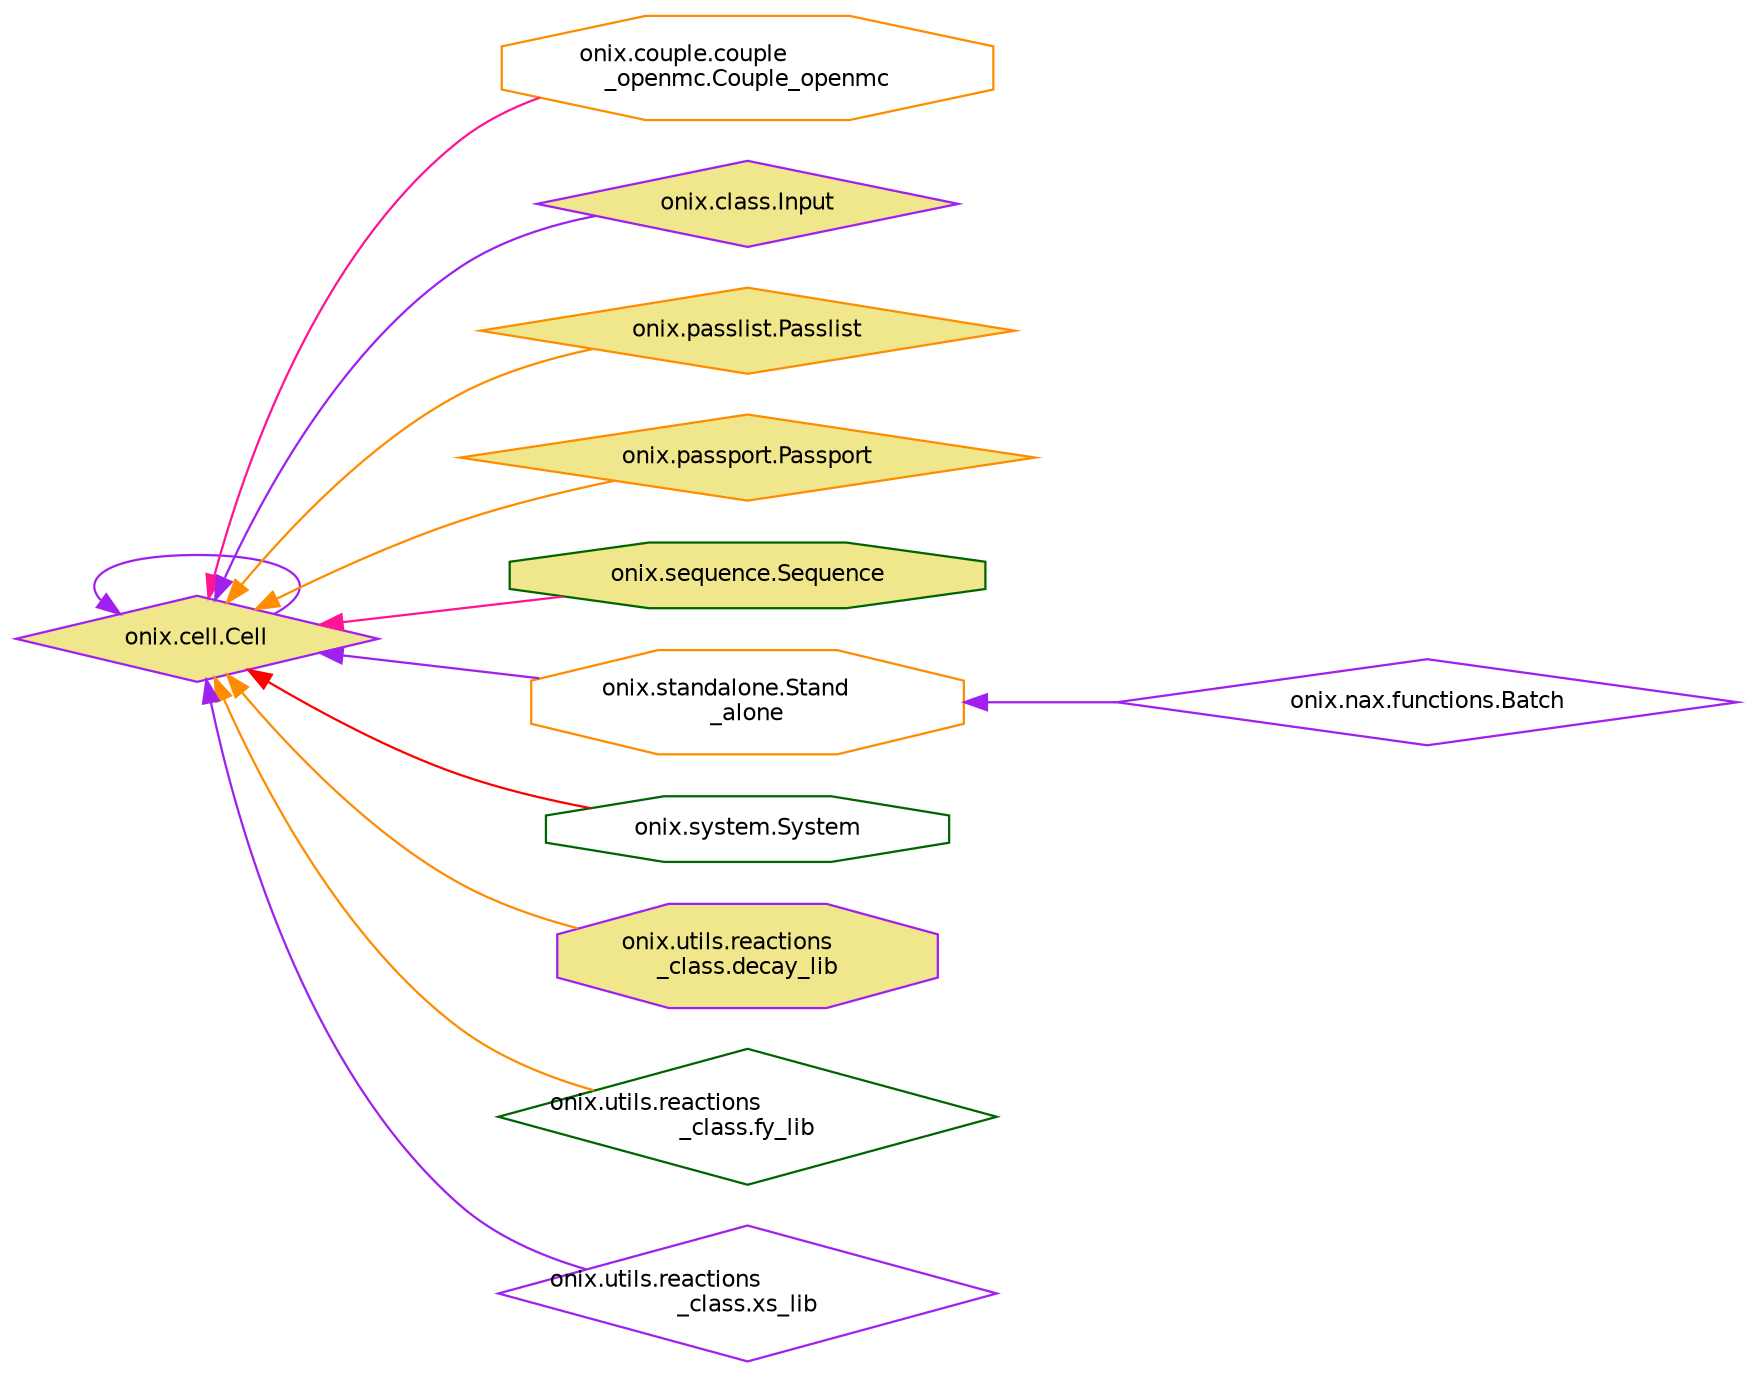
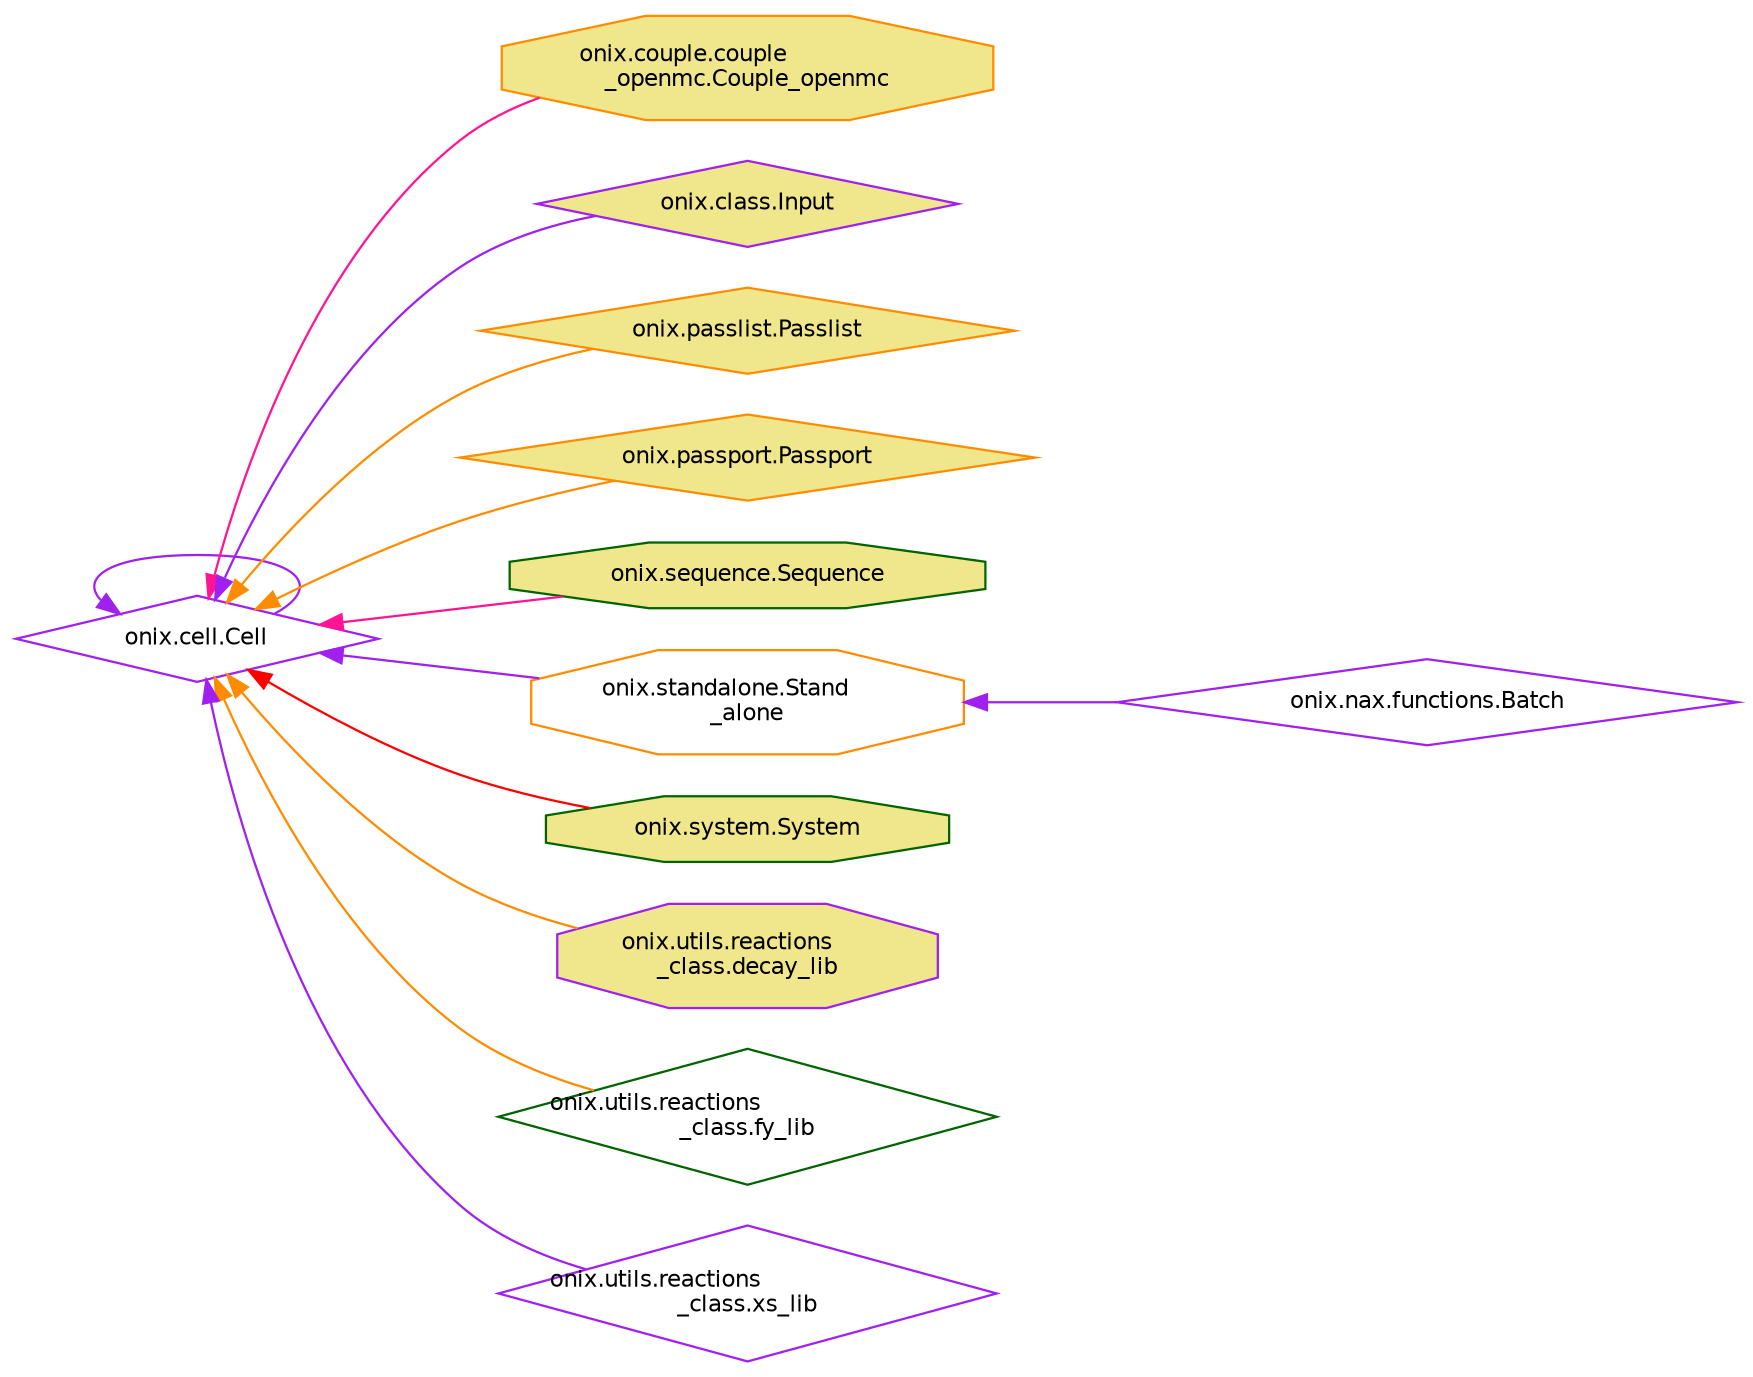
node "onix.couple.couple _openmc.Couple_openmc": fillcolor white -> khaki
node "onix.cell.Cell": fillcolor khaki -> white
node "onix.system.System": fillcolor white -> khaki
